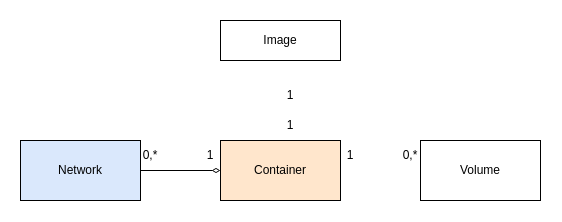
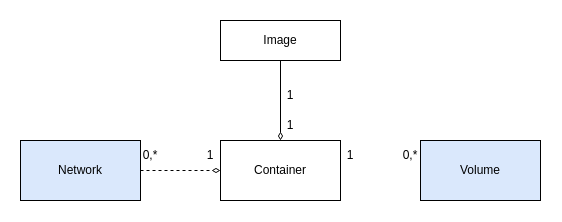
edge "Image" -> "Container": added
edge "Network" -> "Container": style solid -> dashed
node "Container": fillcolor #ffe6cc -> #ffffff
node "Volume": fillcolor #ffffff -> #dae8fc
